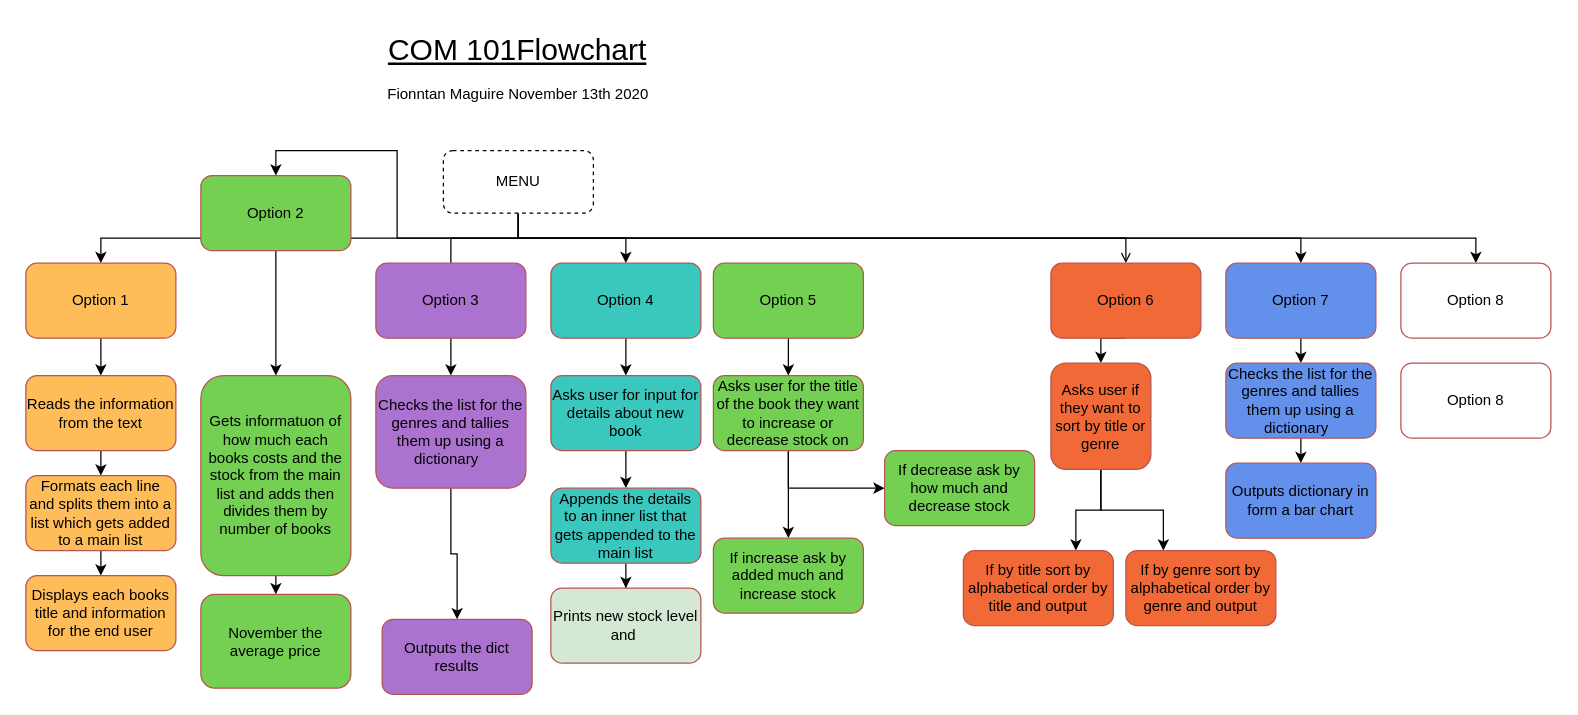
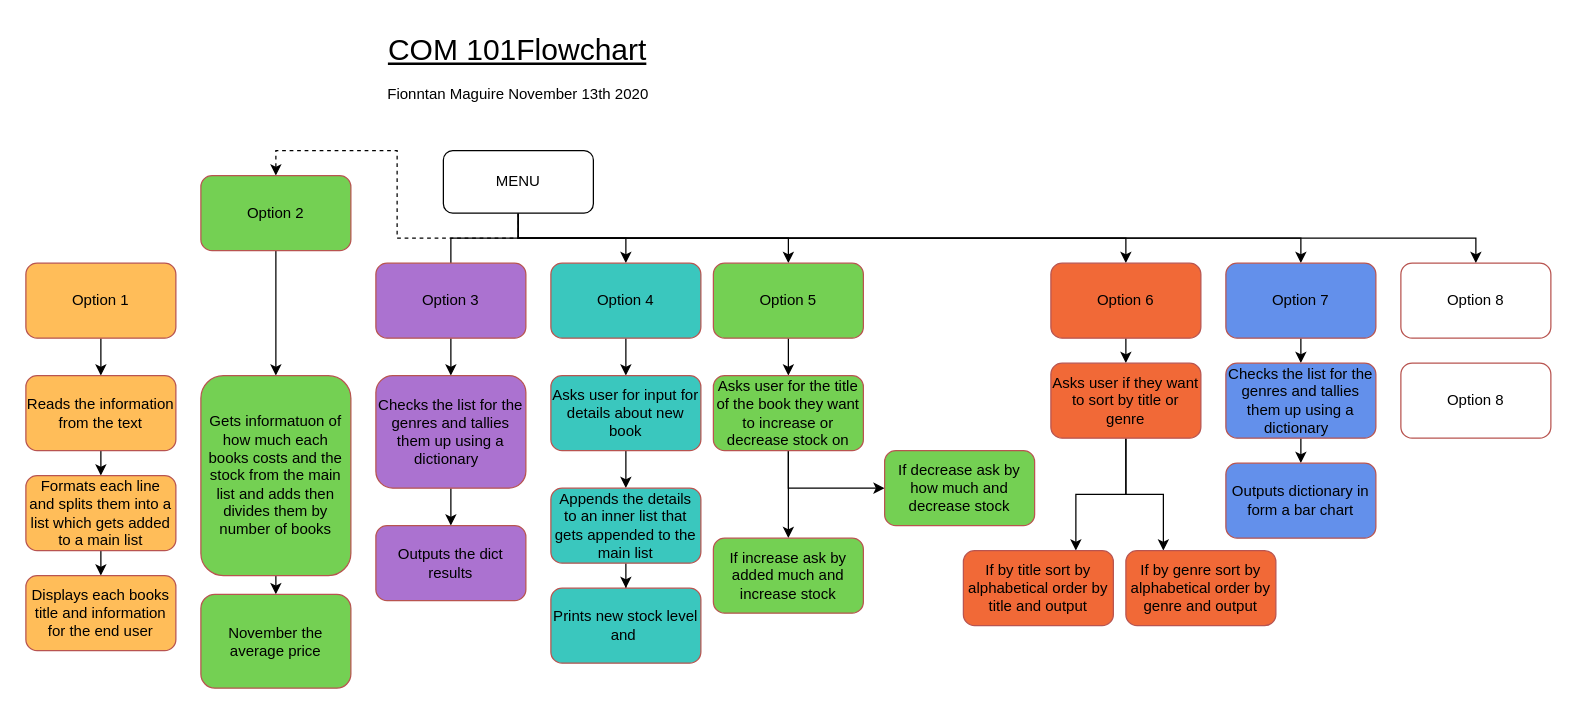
edge "MENU" -> "Option 2": style solid -> dashed
node "MENU": style dashed -> solid
edge "MENU" -> "Option 1": removed
edge "MENU" -> "Option 5": added
edge "MENU" -> "Option 6": arrowhead open -> classic
node "Asks user if they want to sort by title or genre": size 100x106 -> 150x75
node "Prints new stock level and": fillcolor #d5e8d4 -> #3ac7be
node "Outputs the dict results": moved (457, 657) -> (451, 563)
